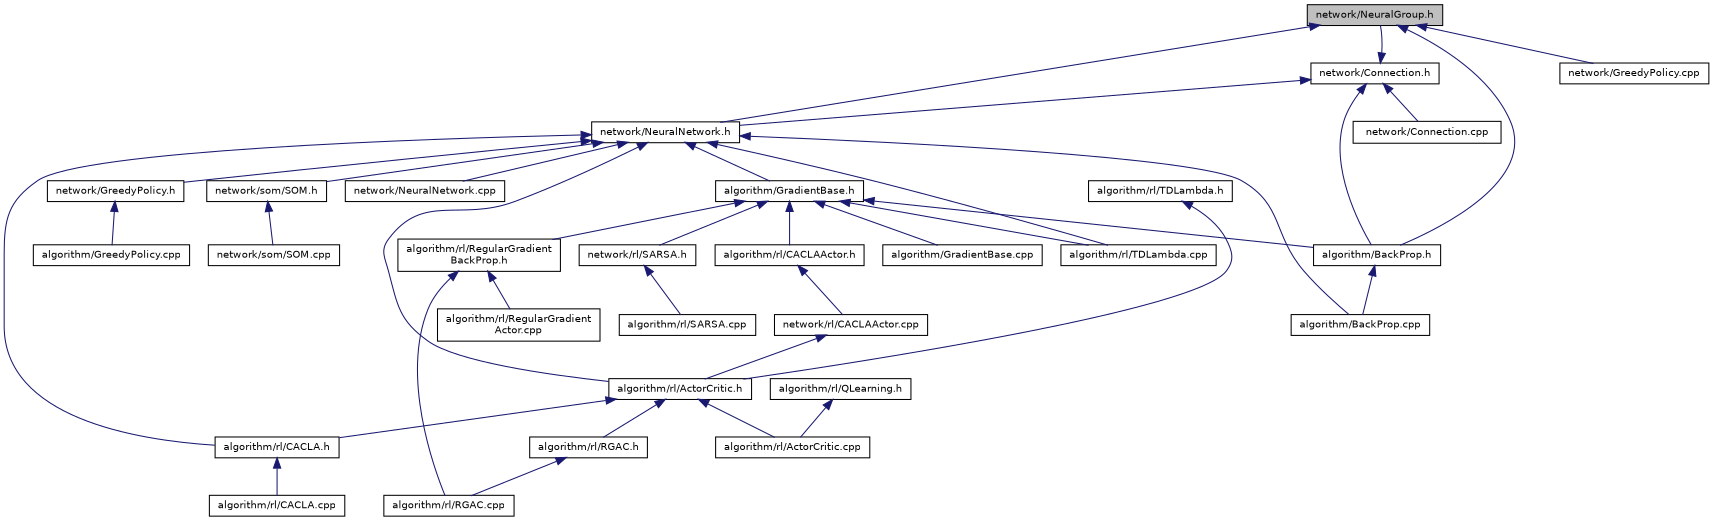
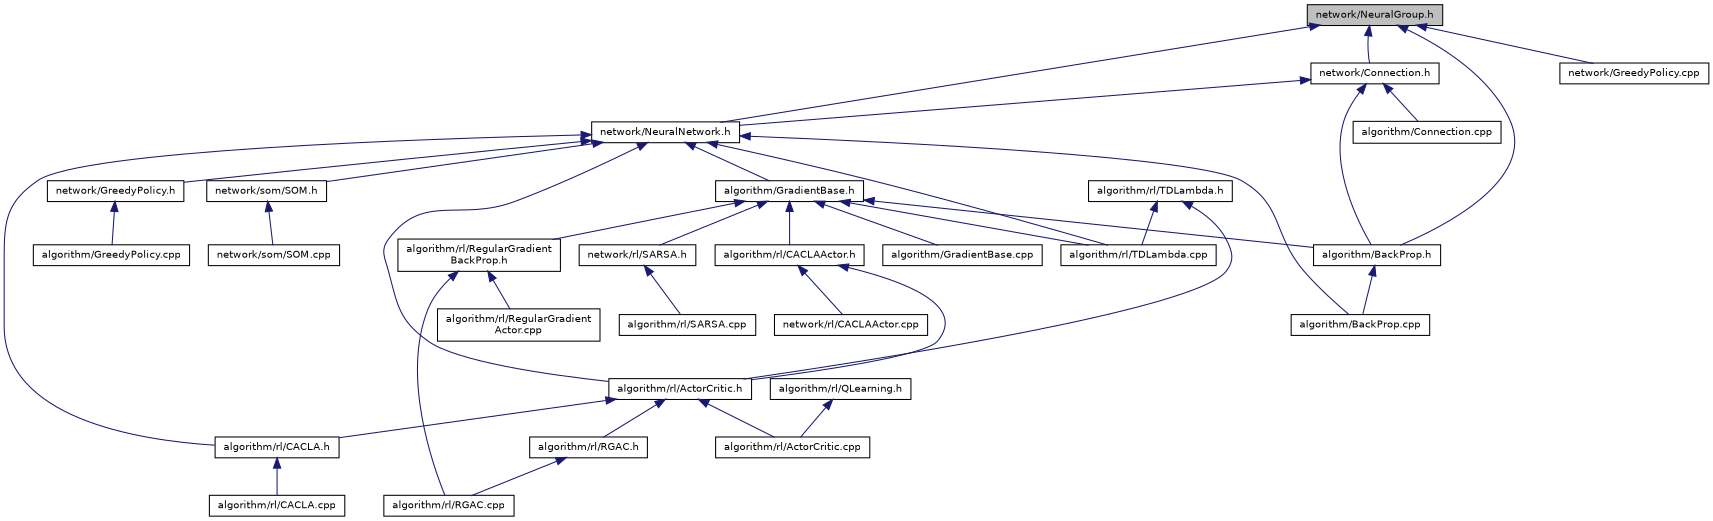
edge "network/NeuralGroup.h" -> "network/Connection.h": reversed
node "network/Connection.cpp": label "network/Connection.cpp" -> "algorithm/Connection.cpp"
node "network/NeuralNetwork.cpp": removed
edge "algorithm/rl/TDLambda.cpp" -> "algorithm/rl/TDLambda.h": added
edge "algorithm/rl/ActorCritic.h" -> "network/rl/CACLAActor.cpp": now "algorithm/rl/ActorCritic.h" -> "algorithm/rl/CACLAActor.h"
